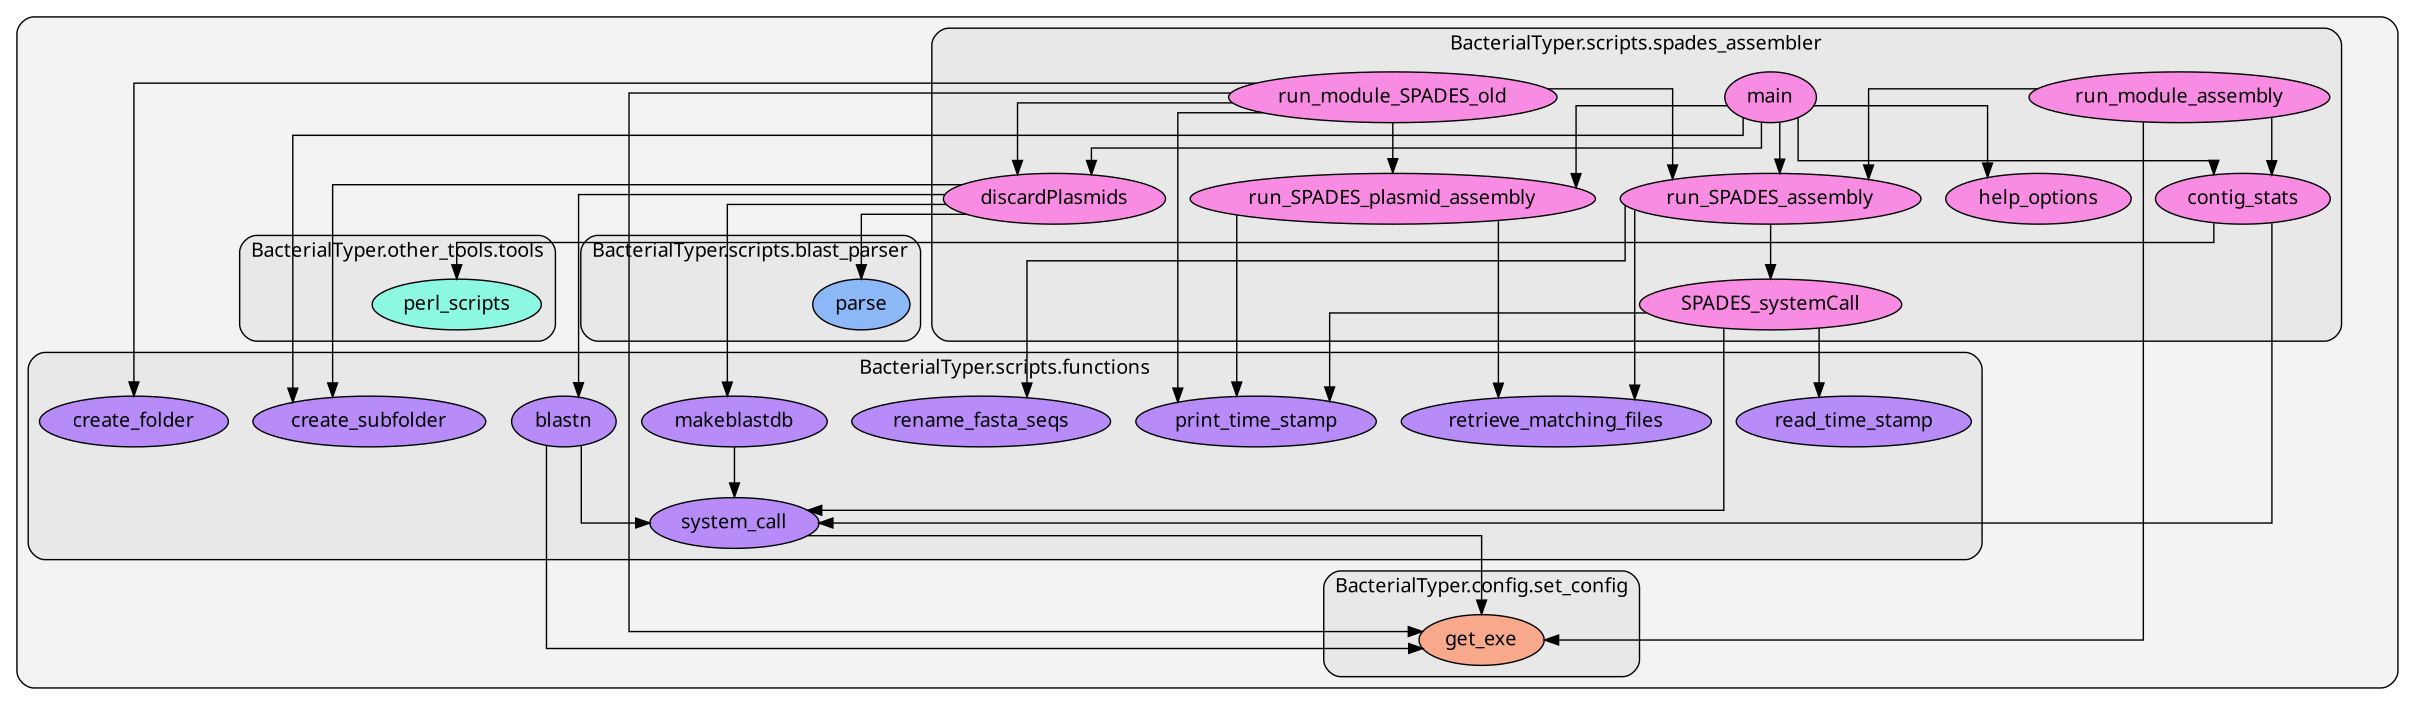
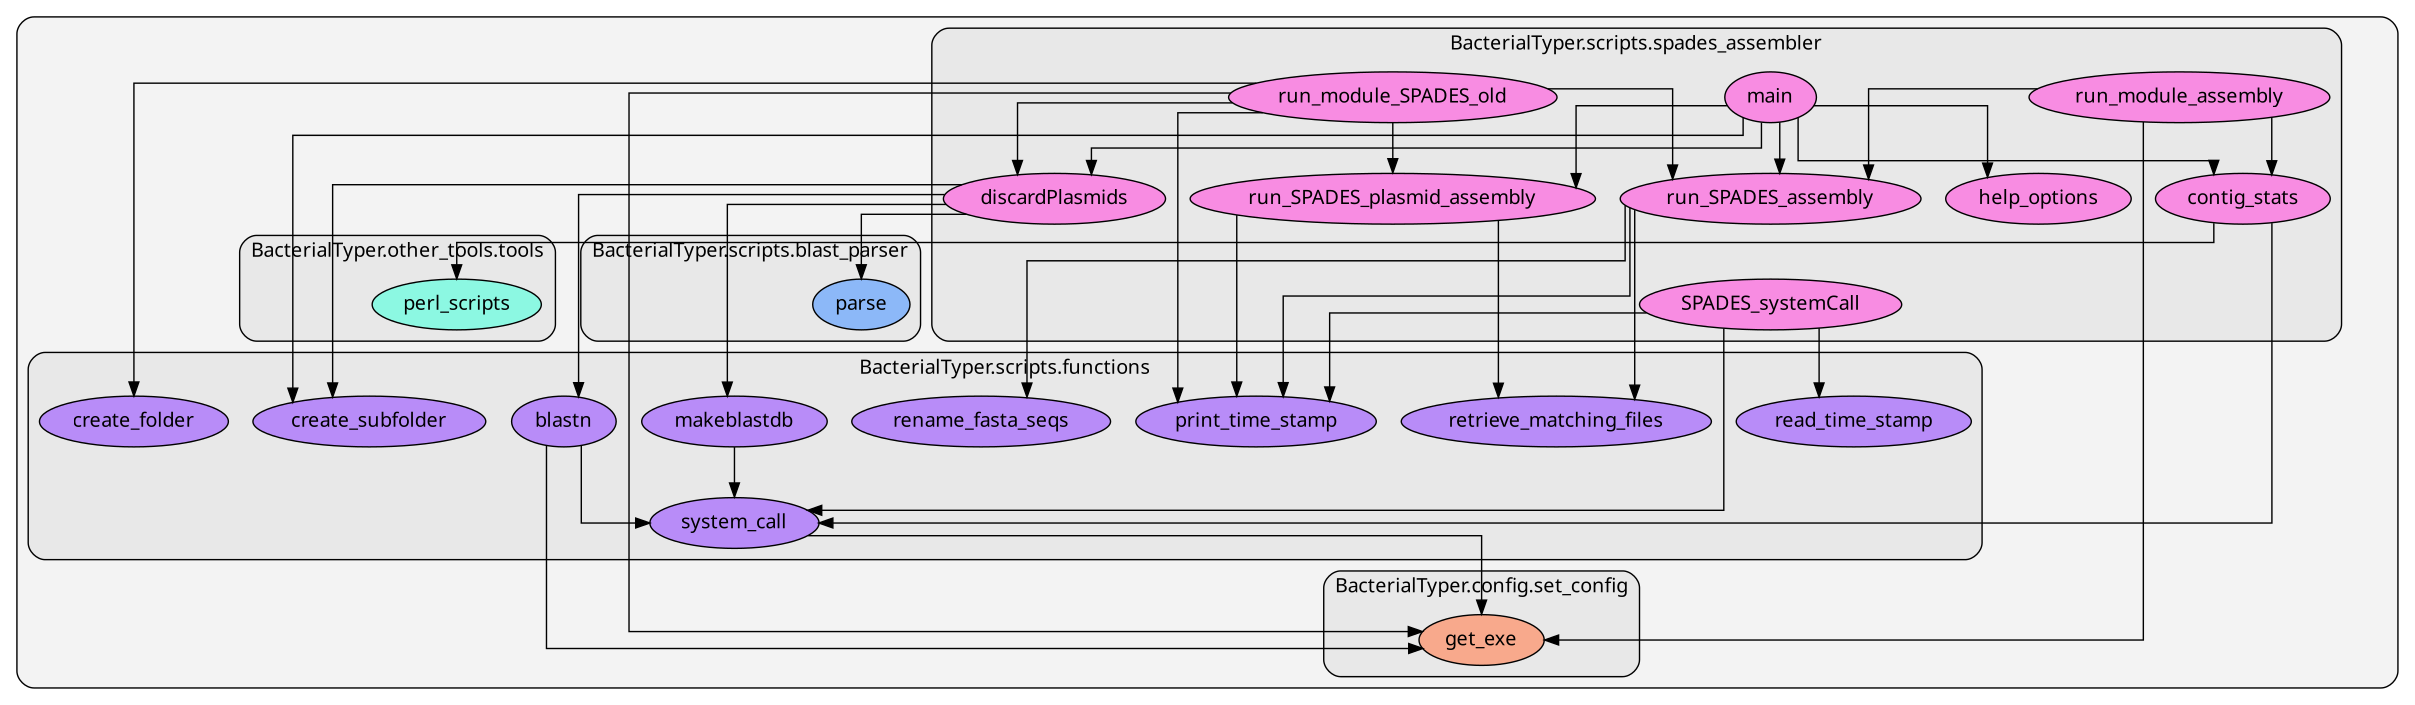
edge "run_SPADES_assembly" -> "SPADES_systemCall": now "run_SPADES_assembly" -> "print_time_stamp"
